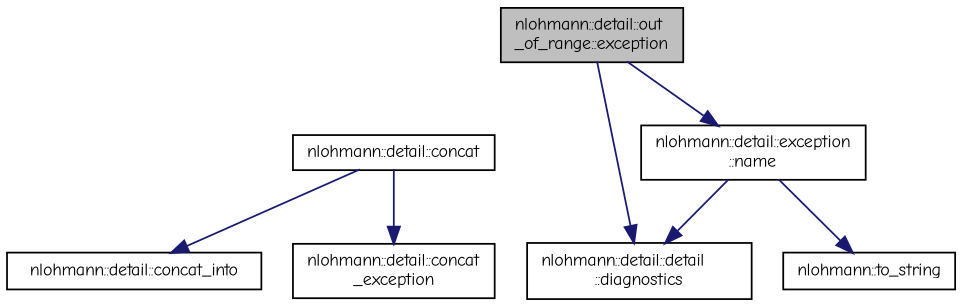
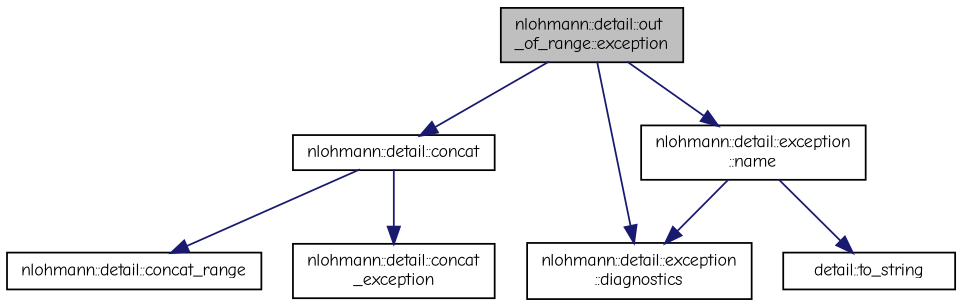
edge "nlohmann::detail::out _of_range::exception" -> "nlohmann::detail::concat": added
node "nlohmann::detail::concat_into": label "nlohmann::detail::concat_into" -> "nlohmann::detail::concat_range"
node "nlohmann::detail::detail ::diagnostics": label "nlohmann::detail::detail ::diagnostics" -> "nlohmann::detail::exception ::diagnostics"
node "nlohmann::to_string": label "nlohmann::to_string" -> "detail::to_string"
